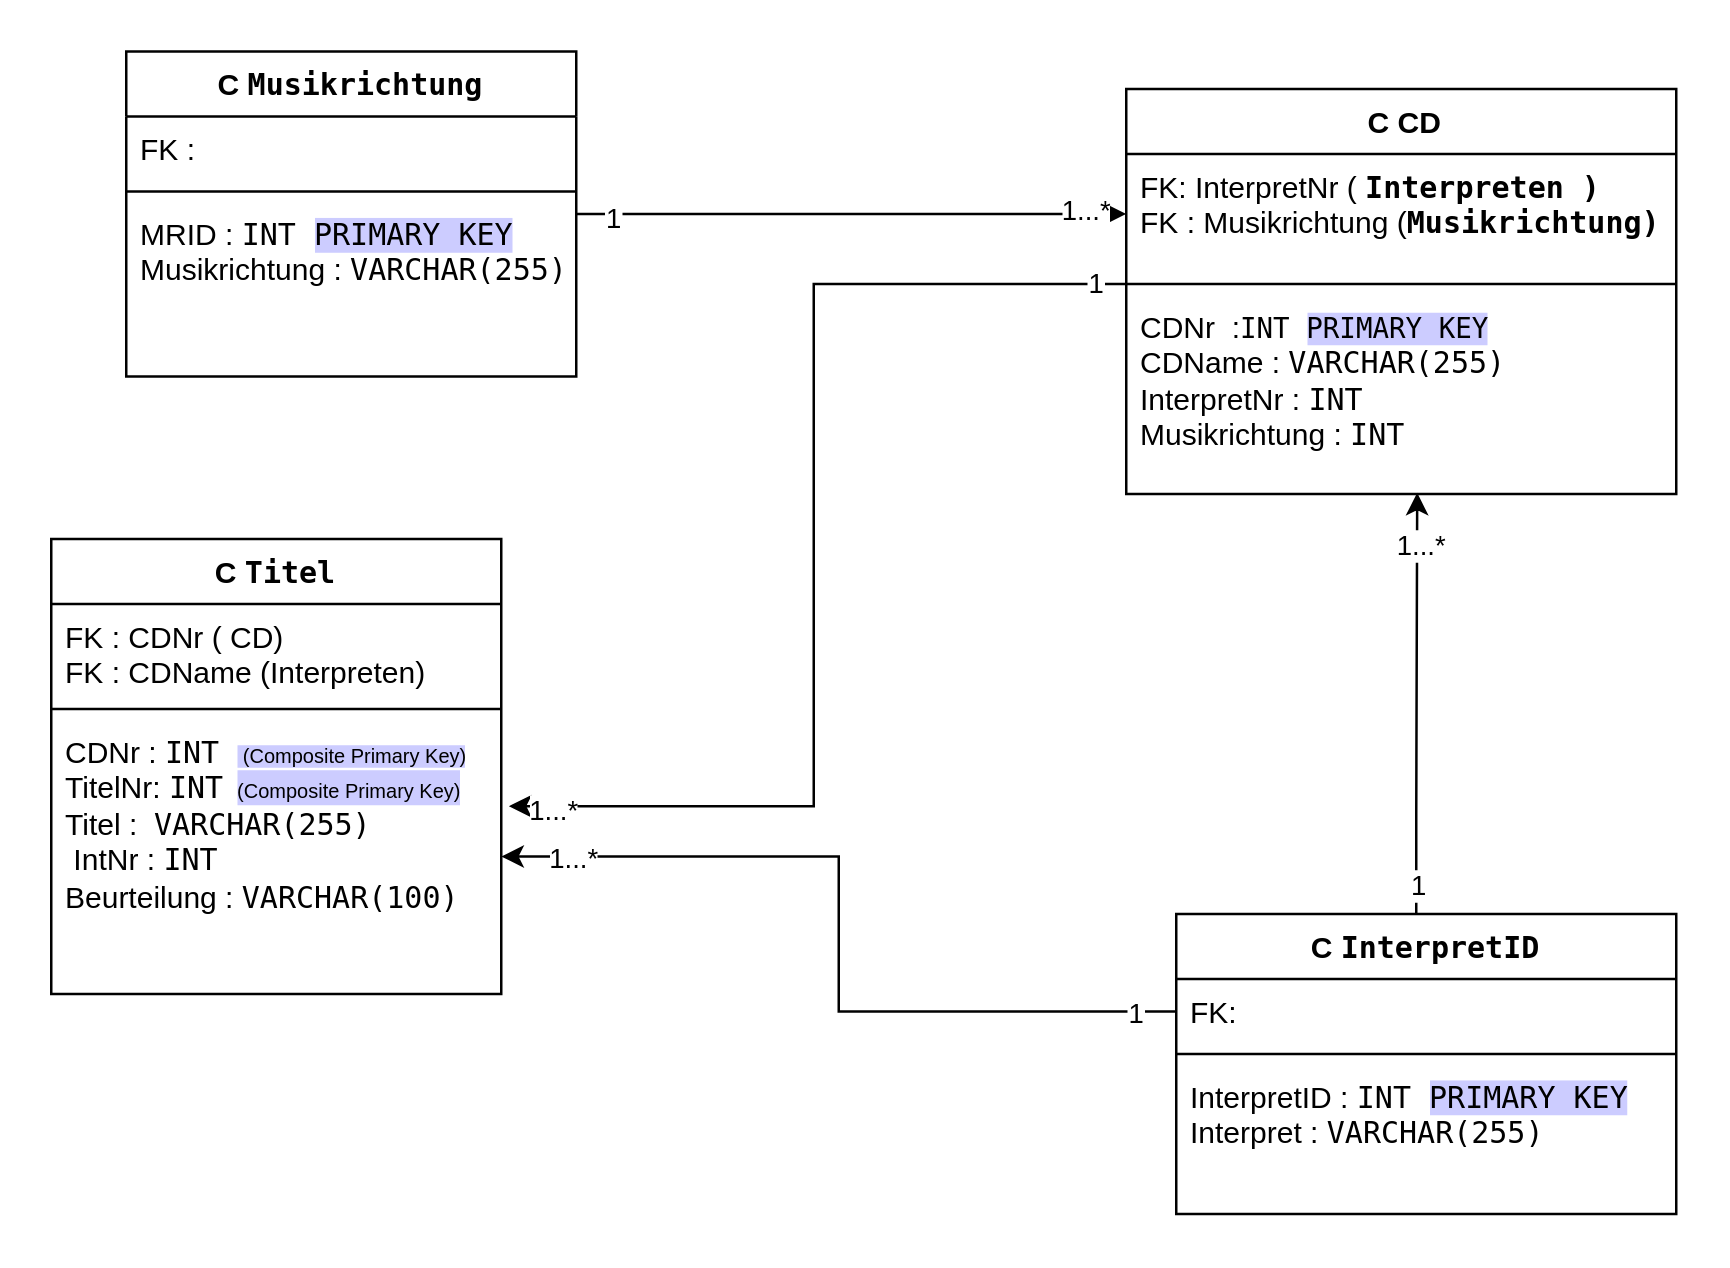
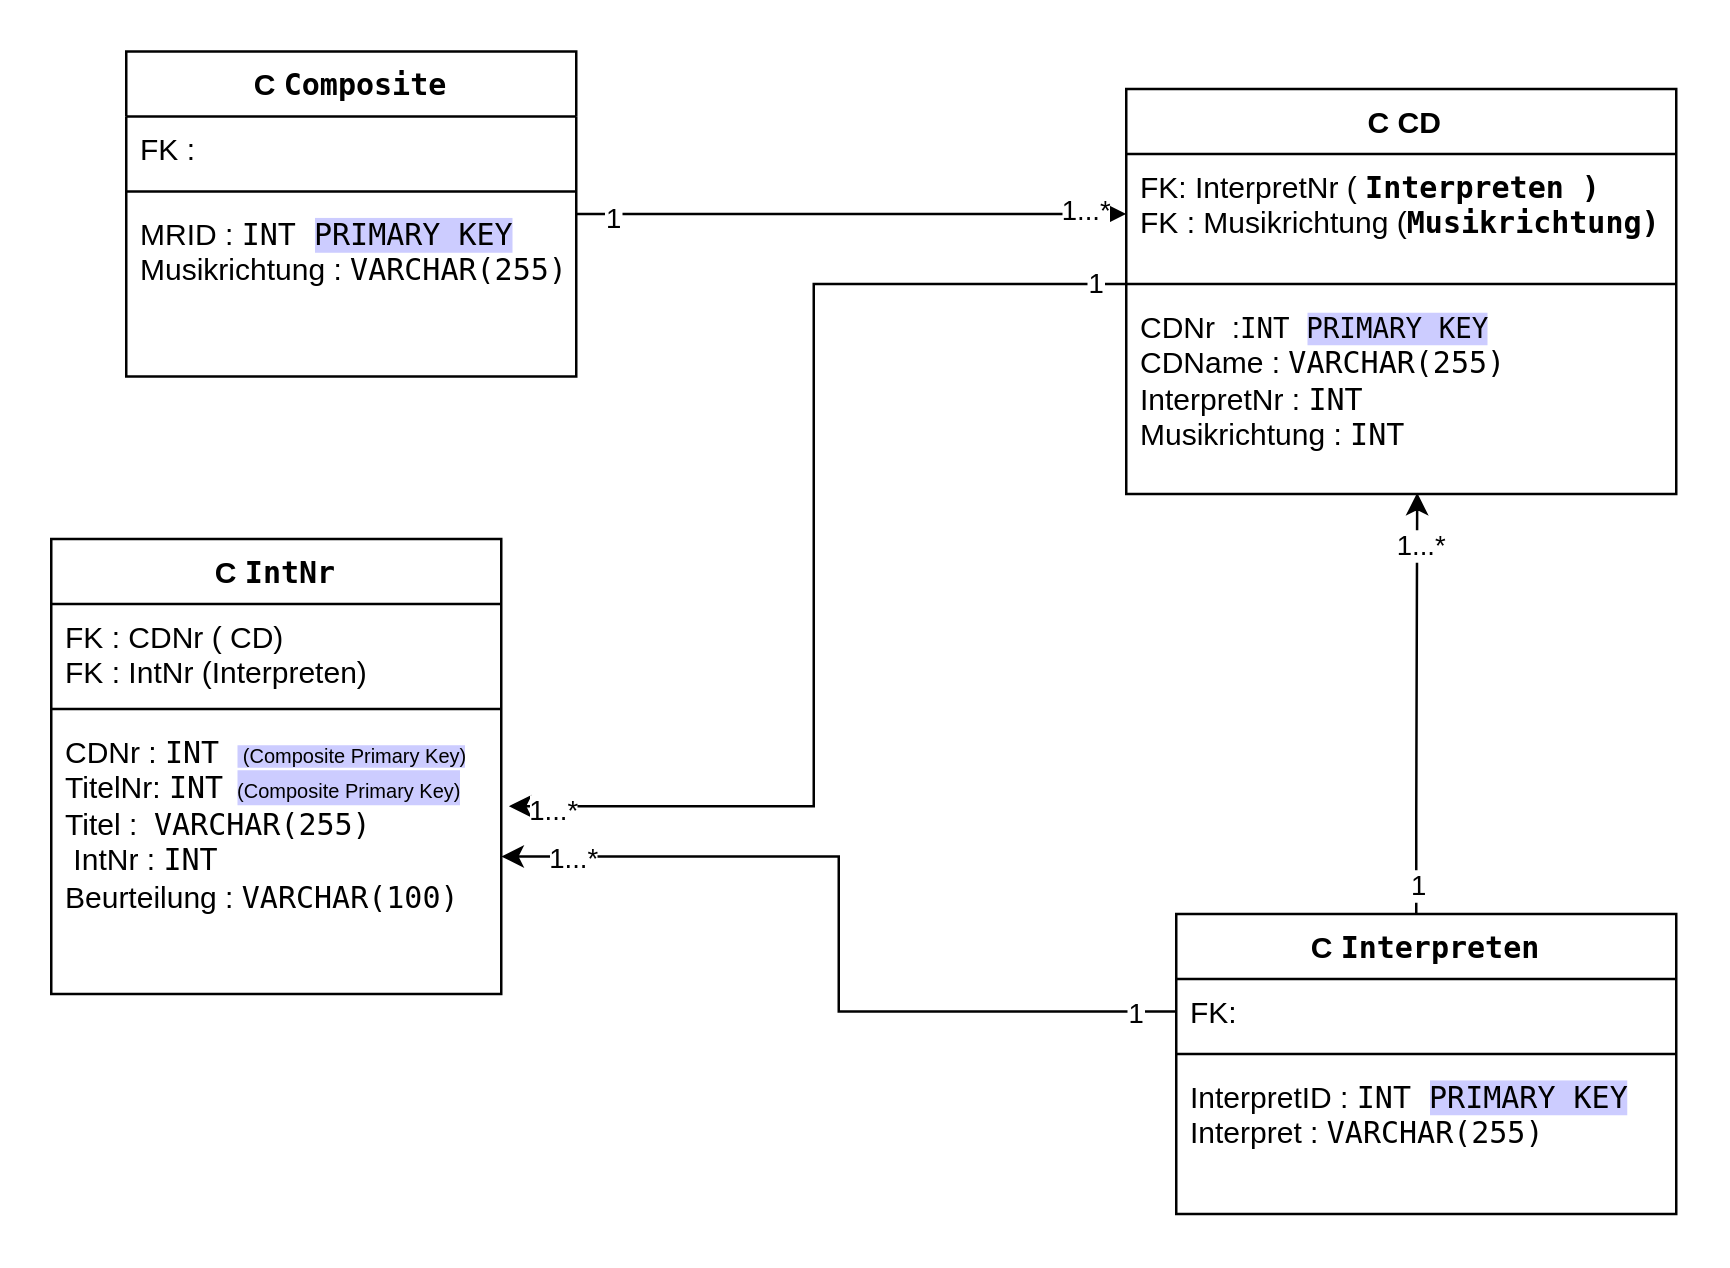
node "C Musikrichtung": label "C Musikrichtung" -> "C Composite"
node "C Titel": label "C Titel" -> "C IntNr"
node "FK : CDNr ( CD) FK : CDName (Interpreten)": label "FK : CDNr ( CD) FK : CDName (Interpreten)" -> "FK : CDNr ( CD) FK : IntNr (Interpreten)"
node "C InterpretID": label "C InterpretID" -> "C Interpreten"
